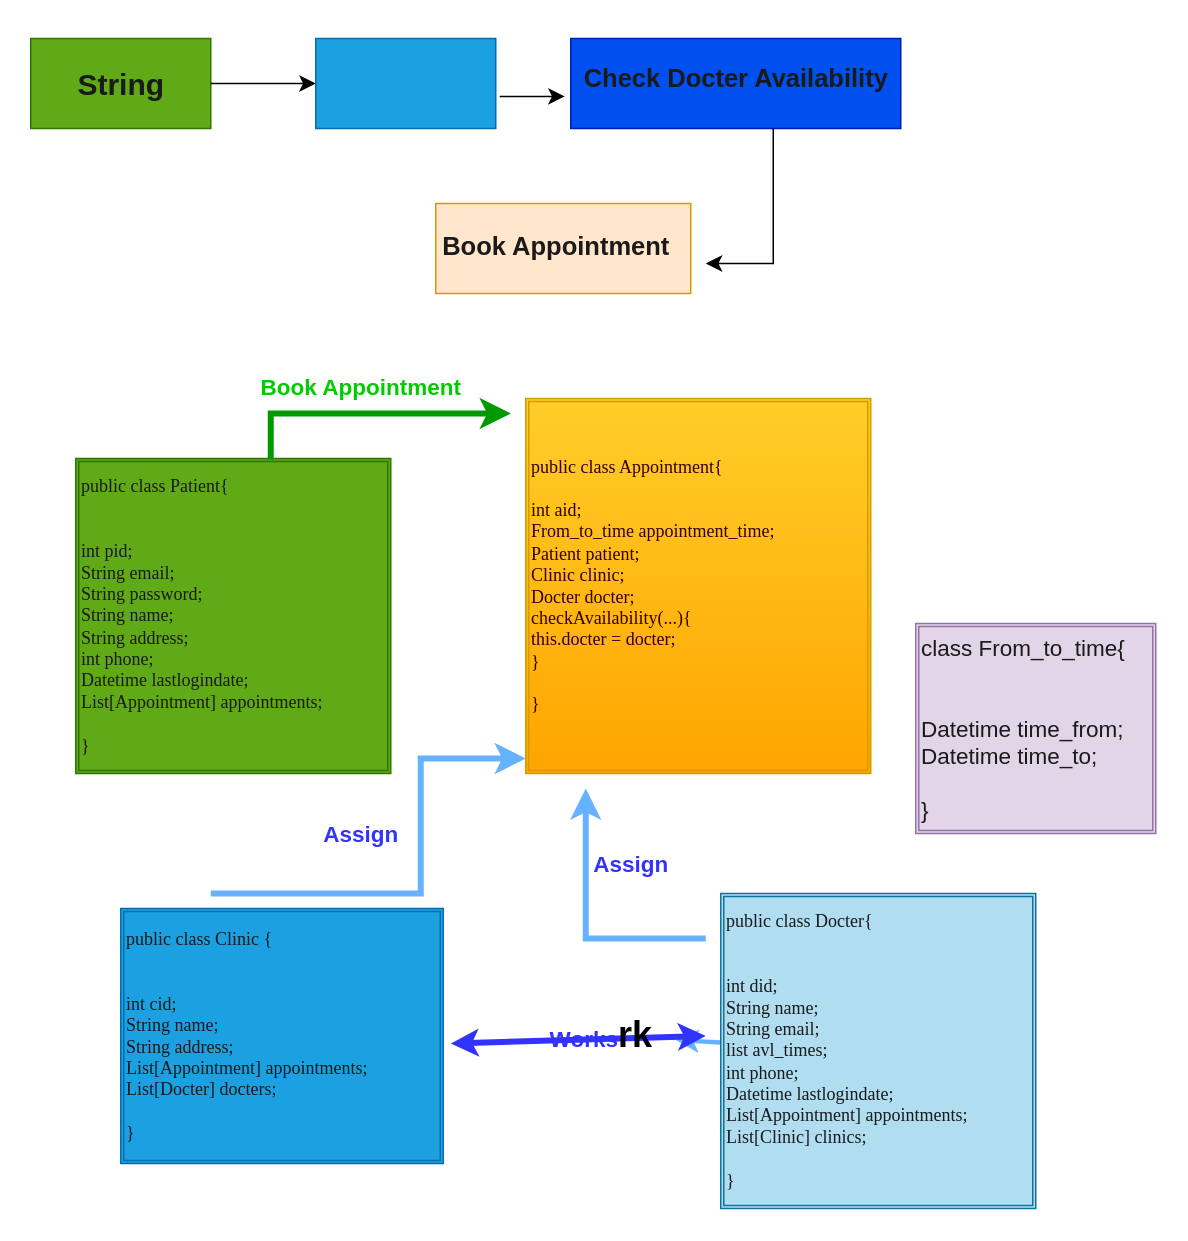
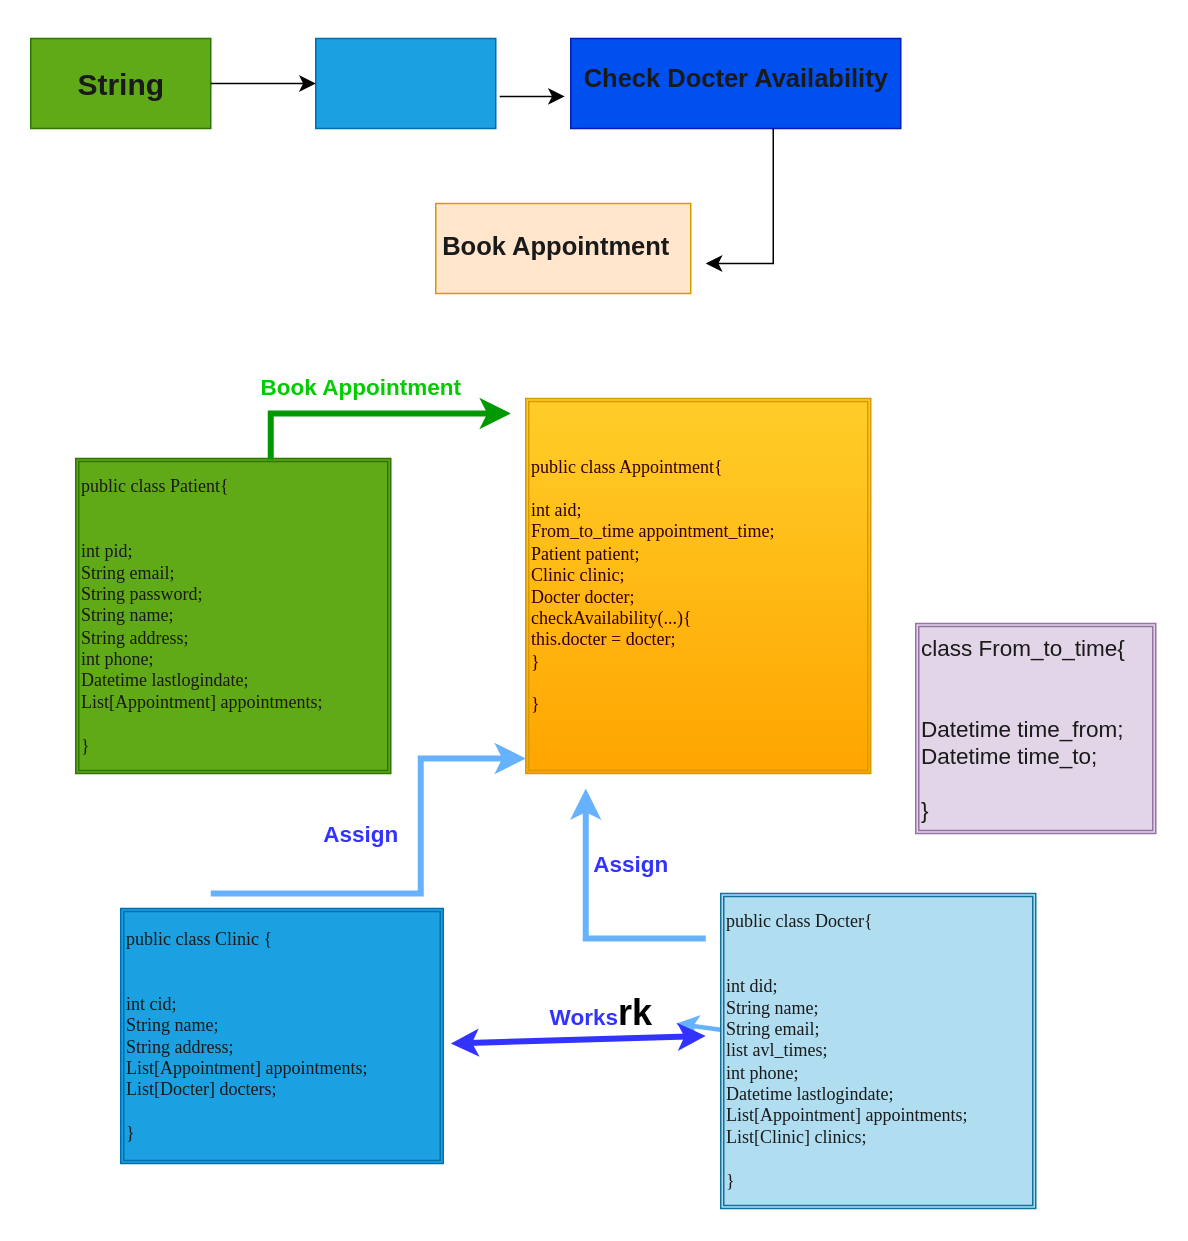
node "Worksrk": moved (601, 1036) -> (601, 1013)
